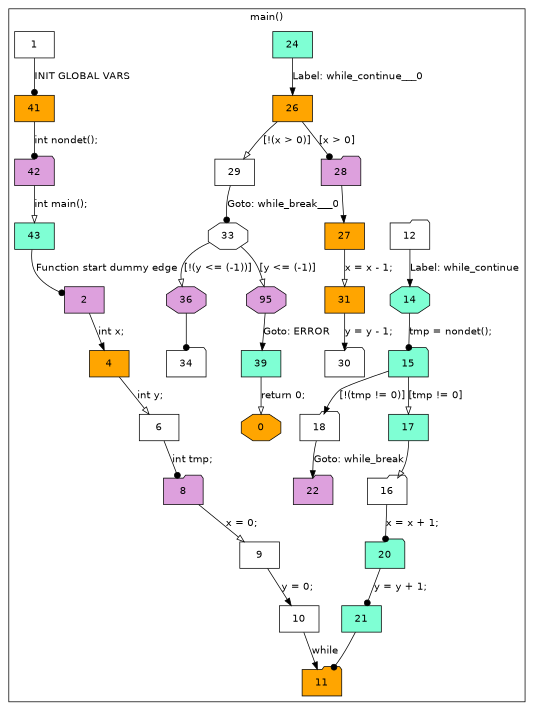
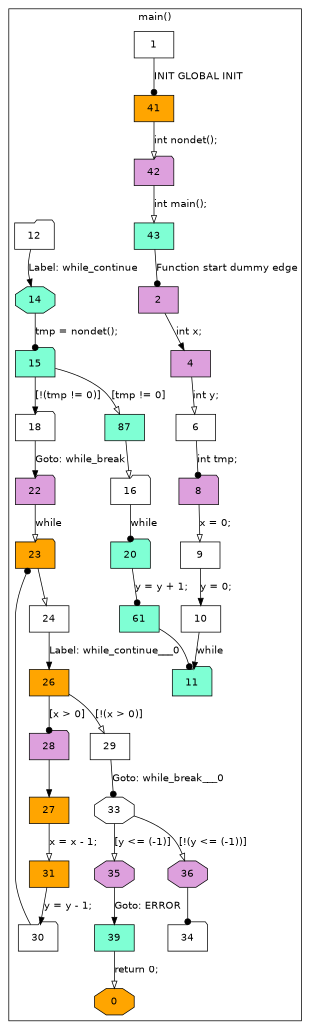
node "24": fillcolor aquamarine -> white
edge "1" -> "41": label "INIT GLOBAL VARS" -> "INIT GLOBAL INIT"
edge "41" -> "42": arrowhead dot -> onormal
node "95": label "95" -> "35"
node "4": fillcolor orange -> plum
node "17": label "17" -> "87"
edge "16" -> "20": label "x = x + 1;" -> "while"
node "23": added
node "21": label "21" -> "61"
node "11": fillcolor orange -> aquamarine
